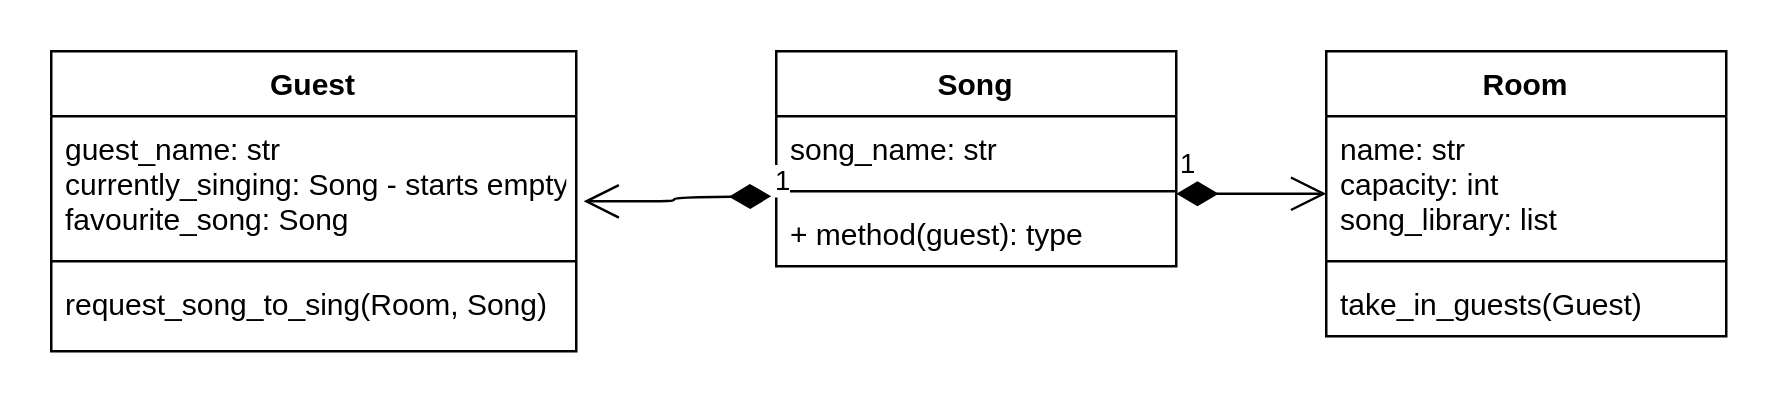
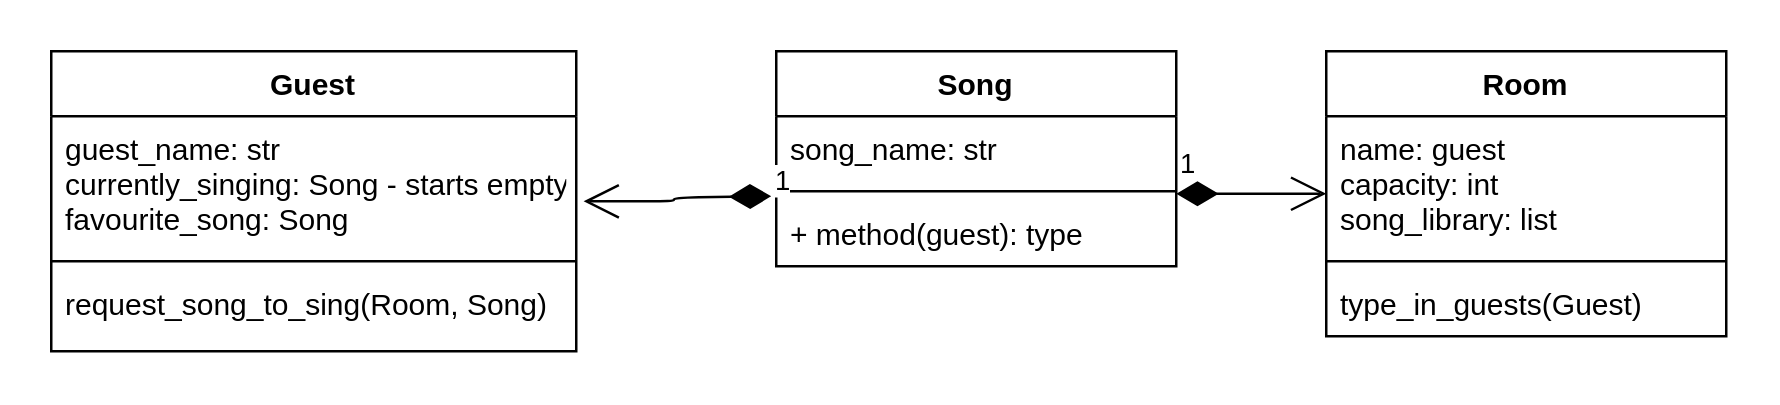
node "name: str capacity: int song_library: list": label "name: str capacity: int song_library: list" -> "name: guest capacity: int song_library: list"
node "take_in_guests(Guest)": label "take_in_guests(Guest)" -> "type_in_guests(Guest)"
